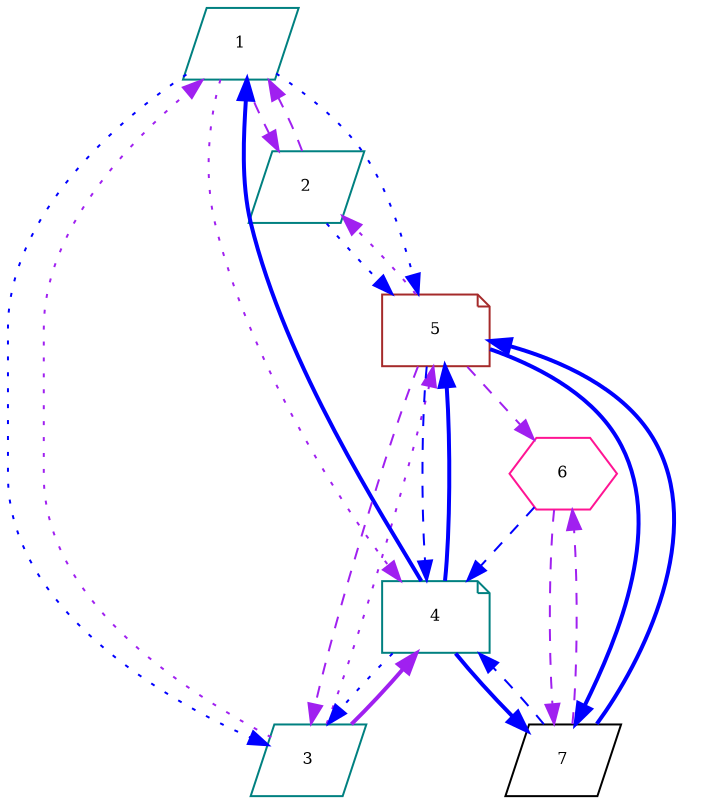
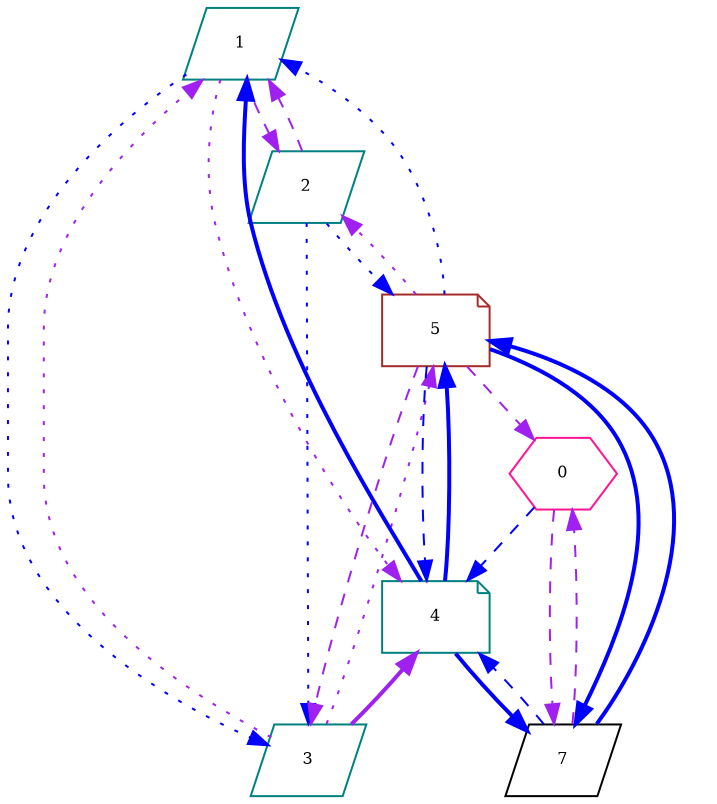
edge "1" -> "5": reversed
node "6": label "6" -> "0"
edge "4" -> "3": now "2" -> "3"
